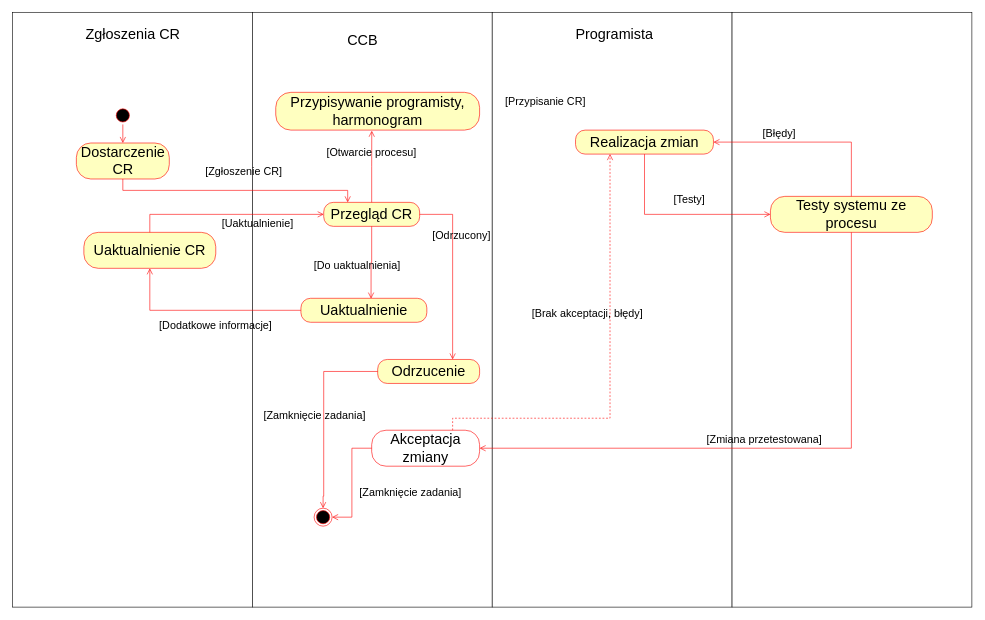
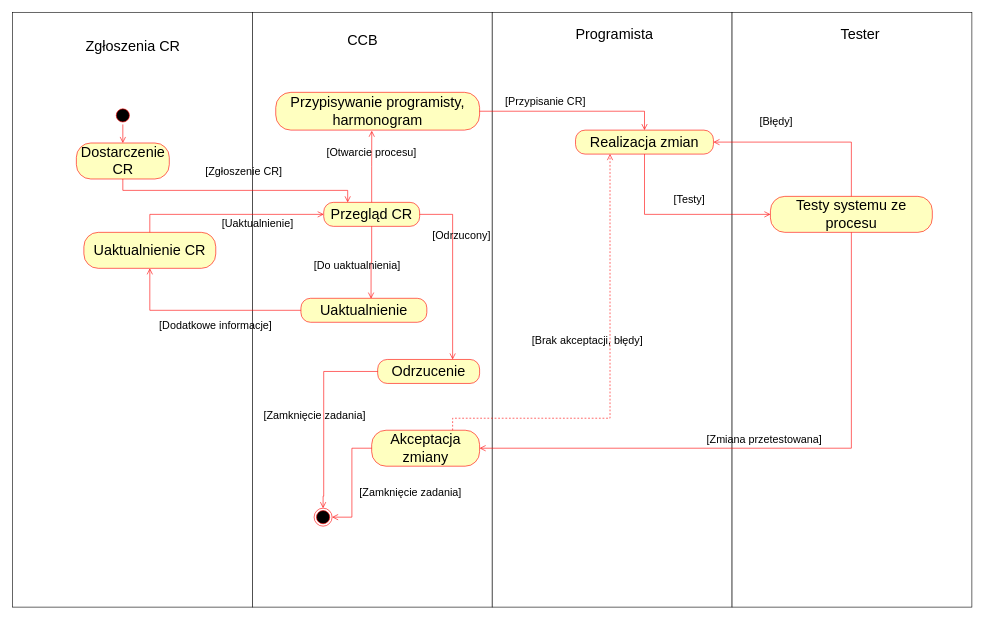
node "Zgłoszenia CR": moved (133, 35) -> (133, 47)
node "Tester": added
edge "Przypisywanie programisty, harmonogram" -> "Realizacja zmian": added
node "[Błędy]": moved (780, 134) -> (777, 122)
node "[Brak akceptacji, błędy]": moved (588, 314) -> (588, 341)
node "Akceptacja zmiany": fillcolor #ffffff -> #ffffc0
